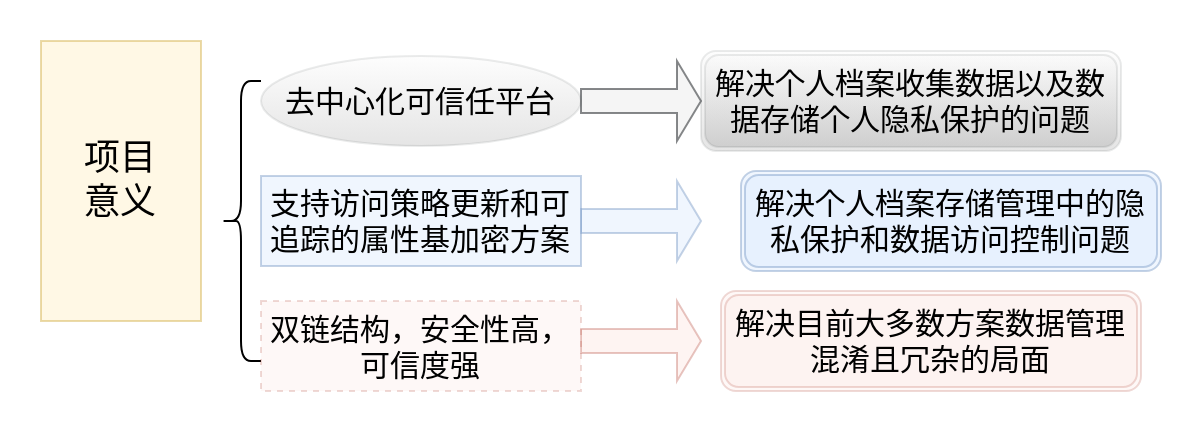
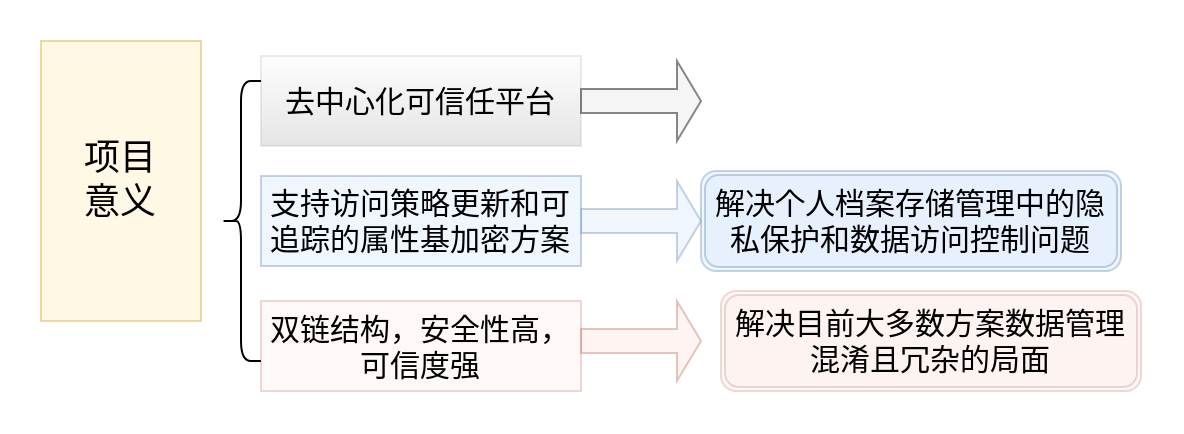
node "去中心化可信任平台": shape ellipse -> rectangle
node "解决个人档案收集数据以及数据存储个人隐私保护的问题": removed
node "解决个人档案存储管理中的隐私保护和数据访问控制问题": moved (951, 221) -> (911, 221)
node "双链结构，安全性高，可信度强": style dashed -> solid
